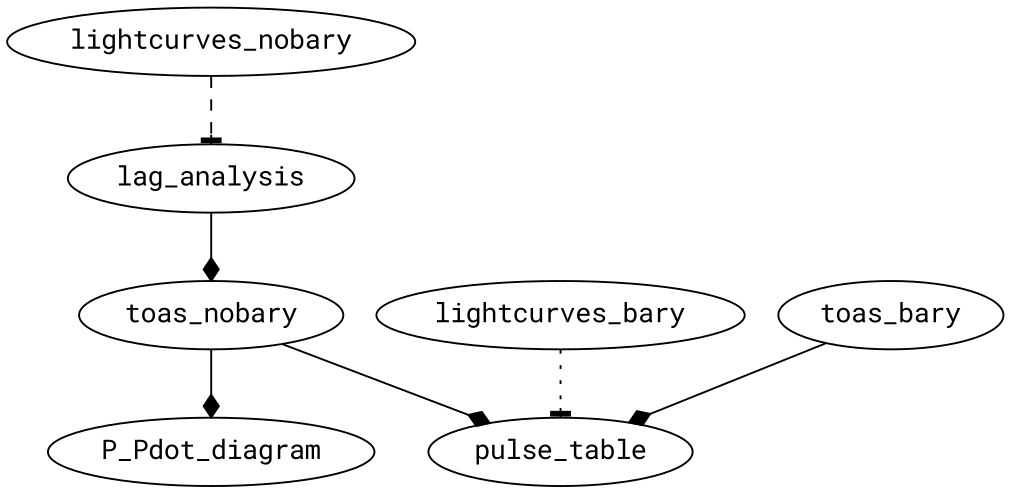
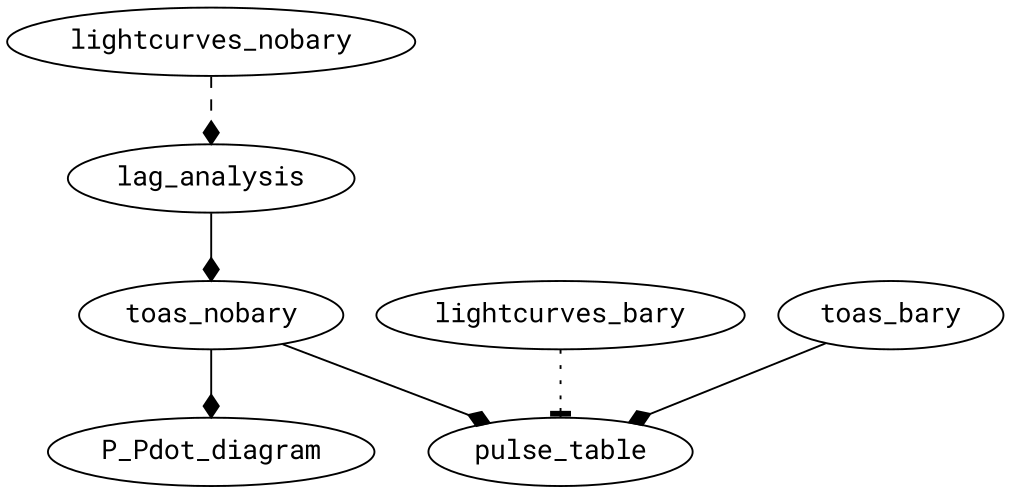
edge "lightcurves_nobary" -> "lag_analysis": arrowhead tee -> diamond
